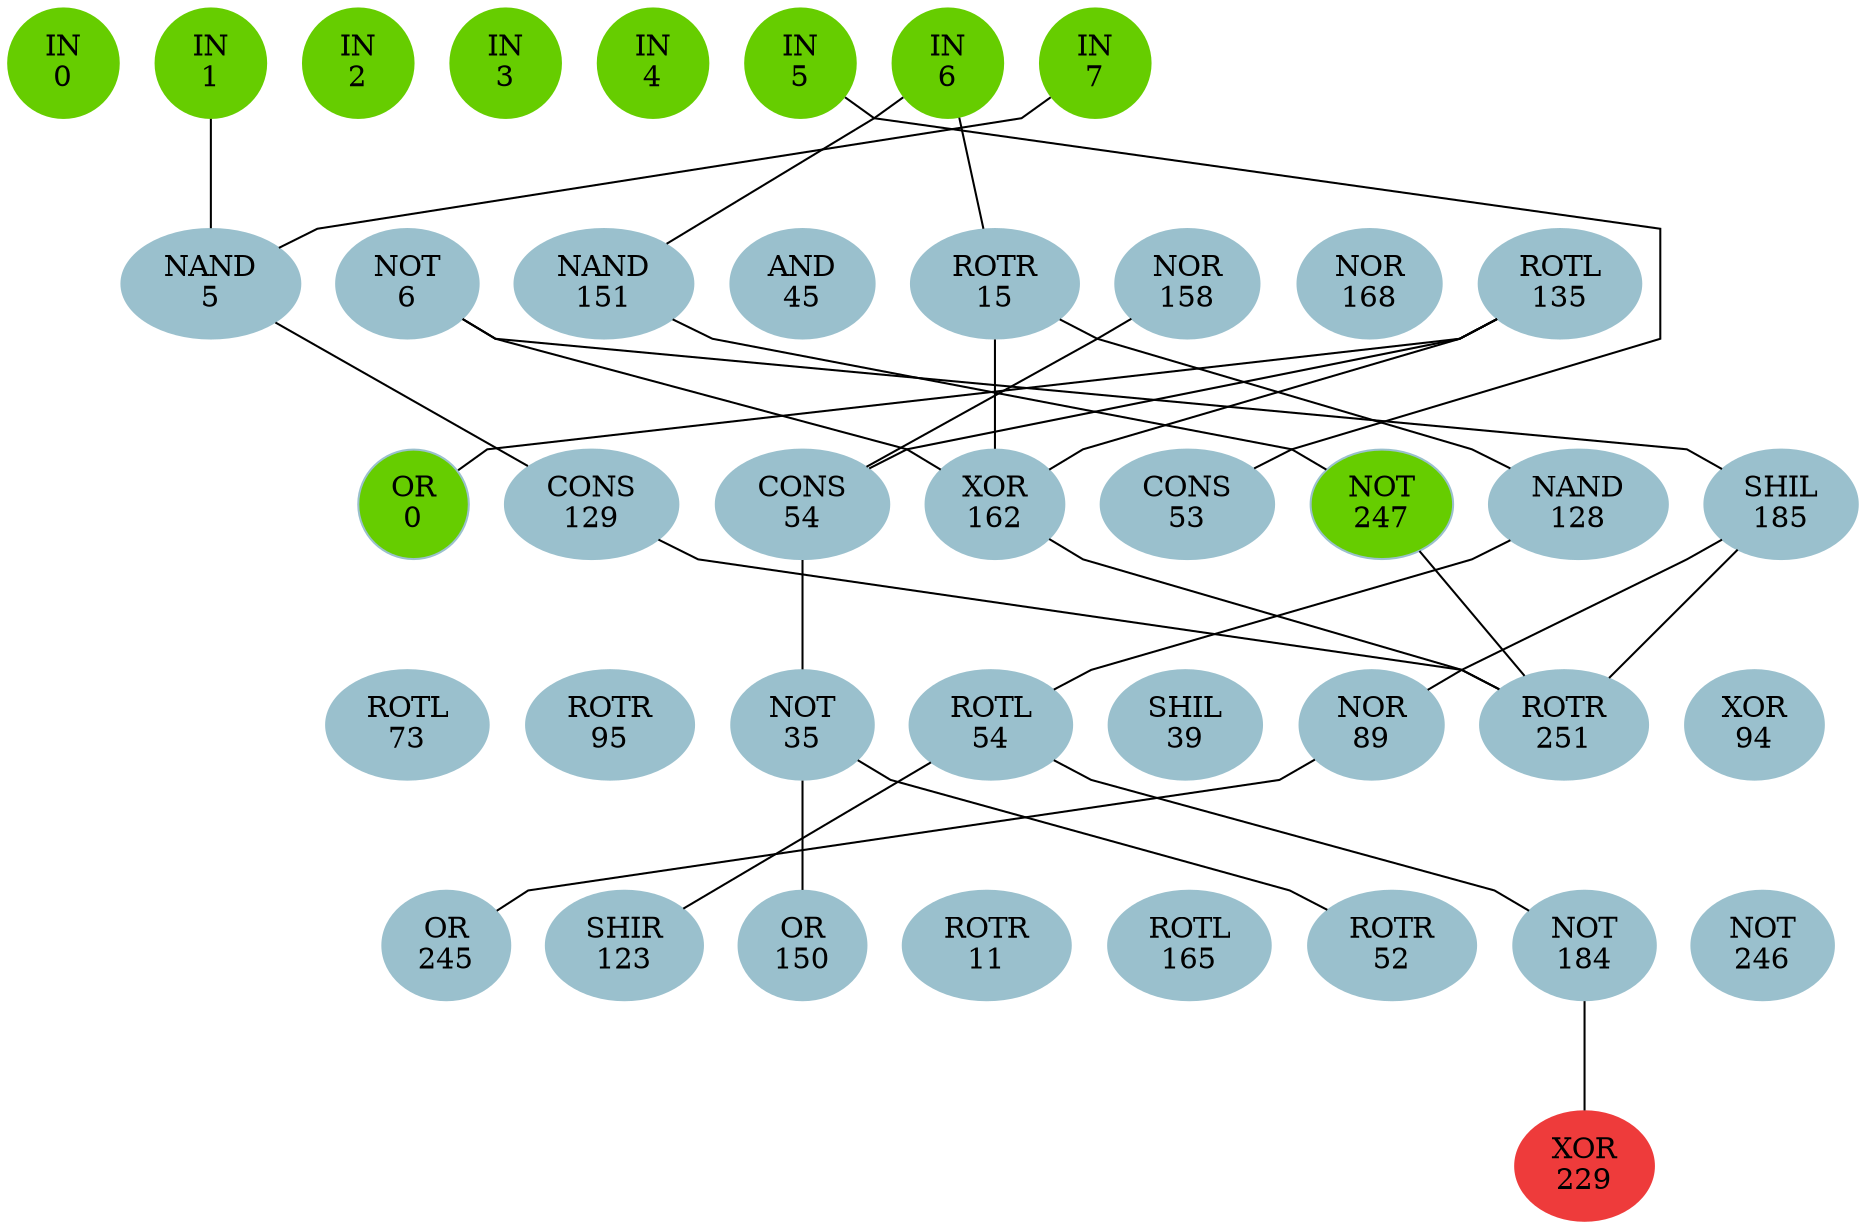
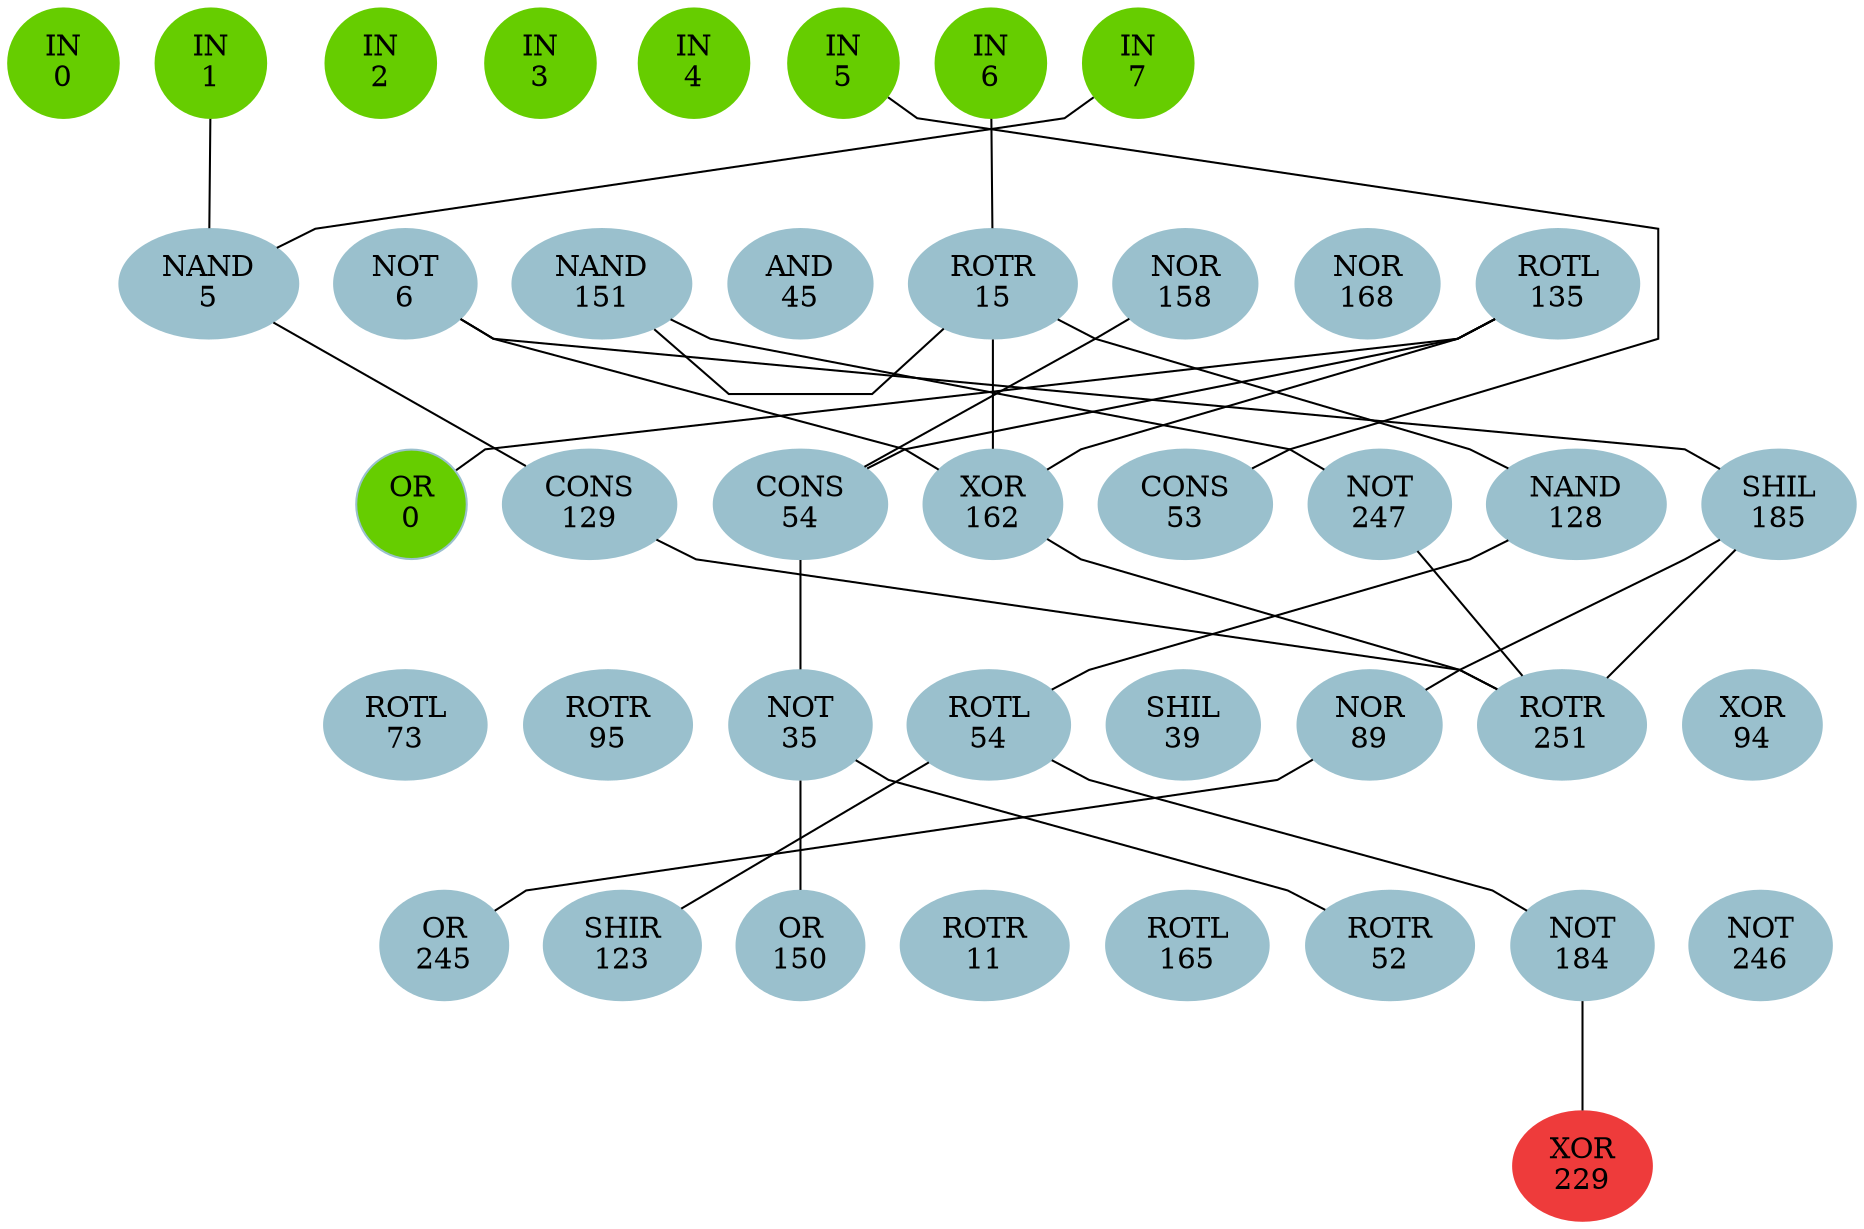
edge "IN 6" -- "NAND 151": now "ROTR 15" -- "NAND 151"
node "NOT 247": fillcolor chartreuse3 -> lightblue3
